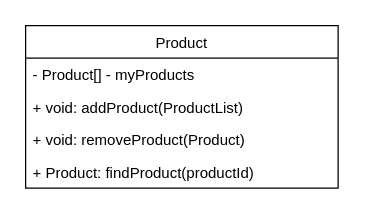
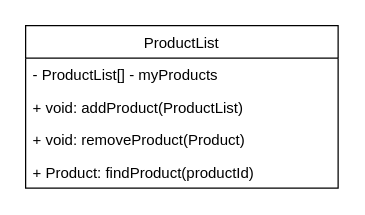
node "Product": label "Product" -> "ProductList"
node "- Product[] - myProducts": label "- Product[] - myProducts" -> "- ProductList[] - myProducts"
